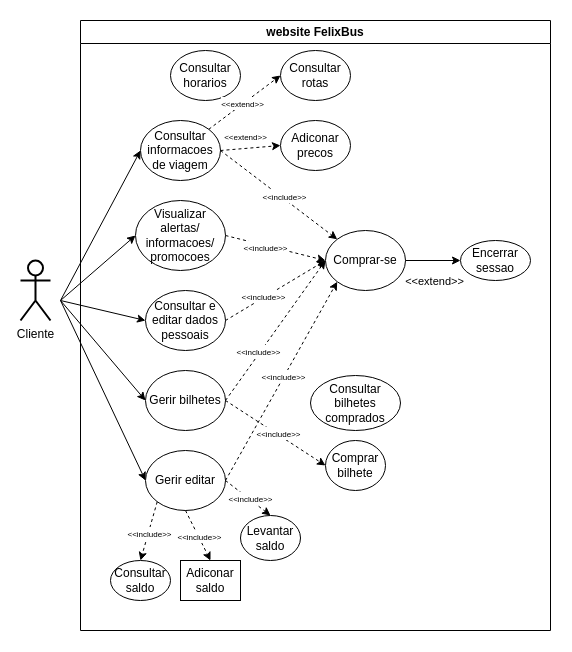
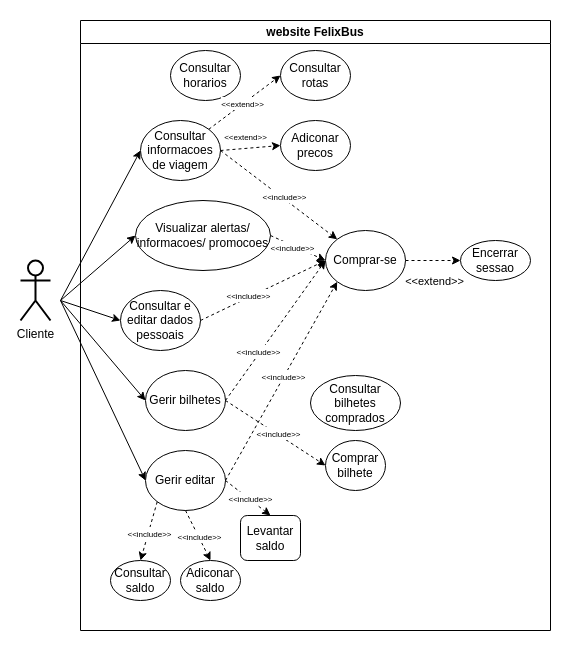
node "Visualizar alertas/ informacoes/ promocoes": size 90x70 -> 135x70
edge "Comprar-se" -> "Encerrar sessao": style solid -> dashed
node "Consultar e editar dados pessoais": moved (186, 321) -> (161, 321)
node "Levantar saldo": shape ellipse -> rounded rectangle
node "Adiconar saldo": shape rectangle -> ellipse
